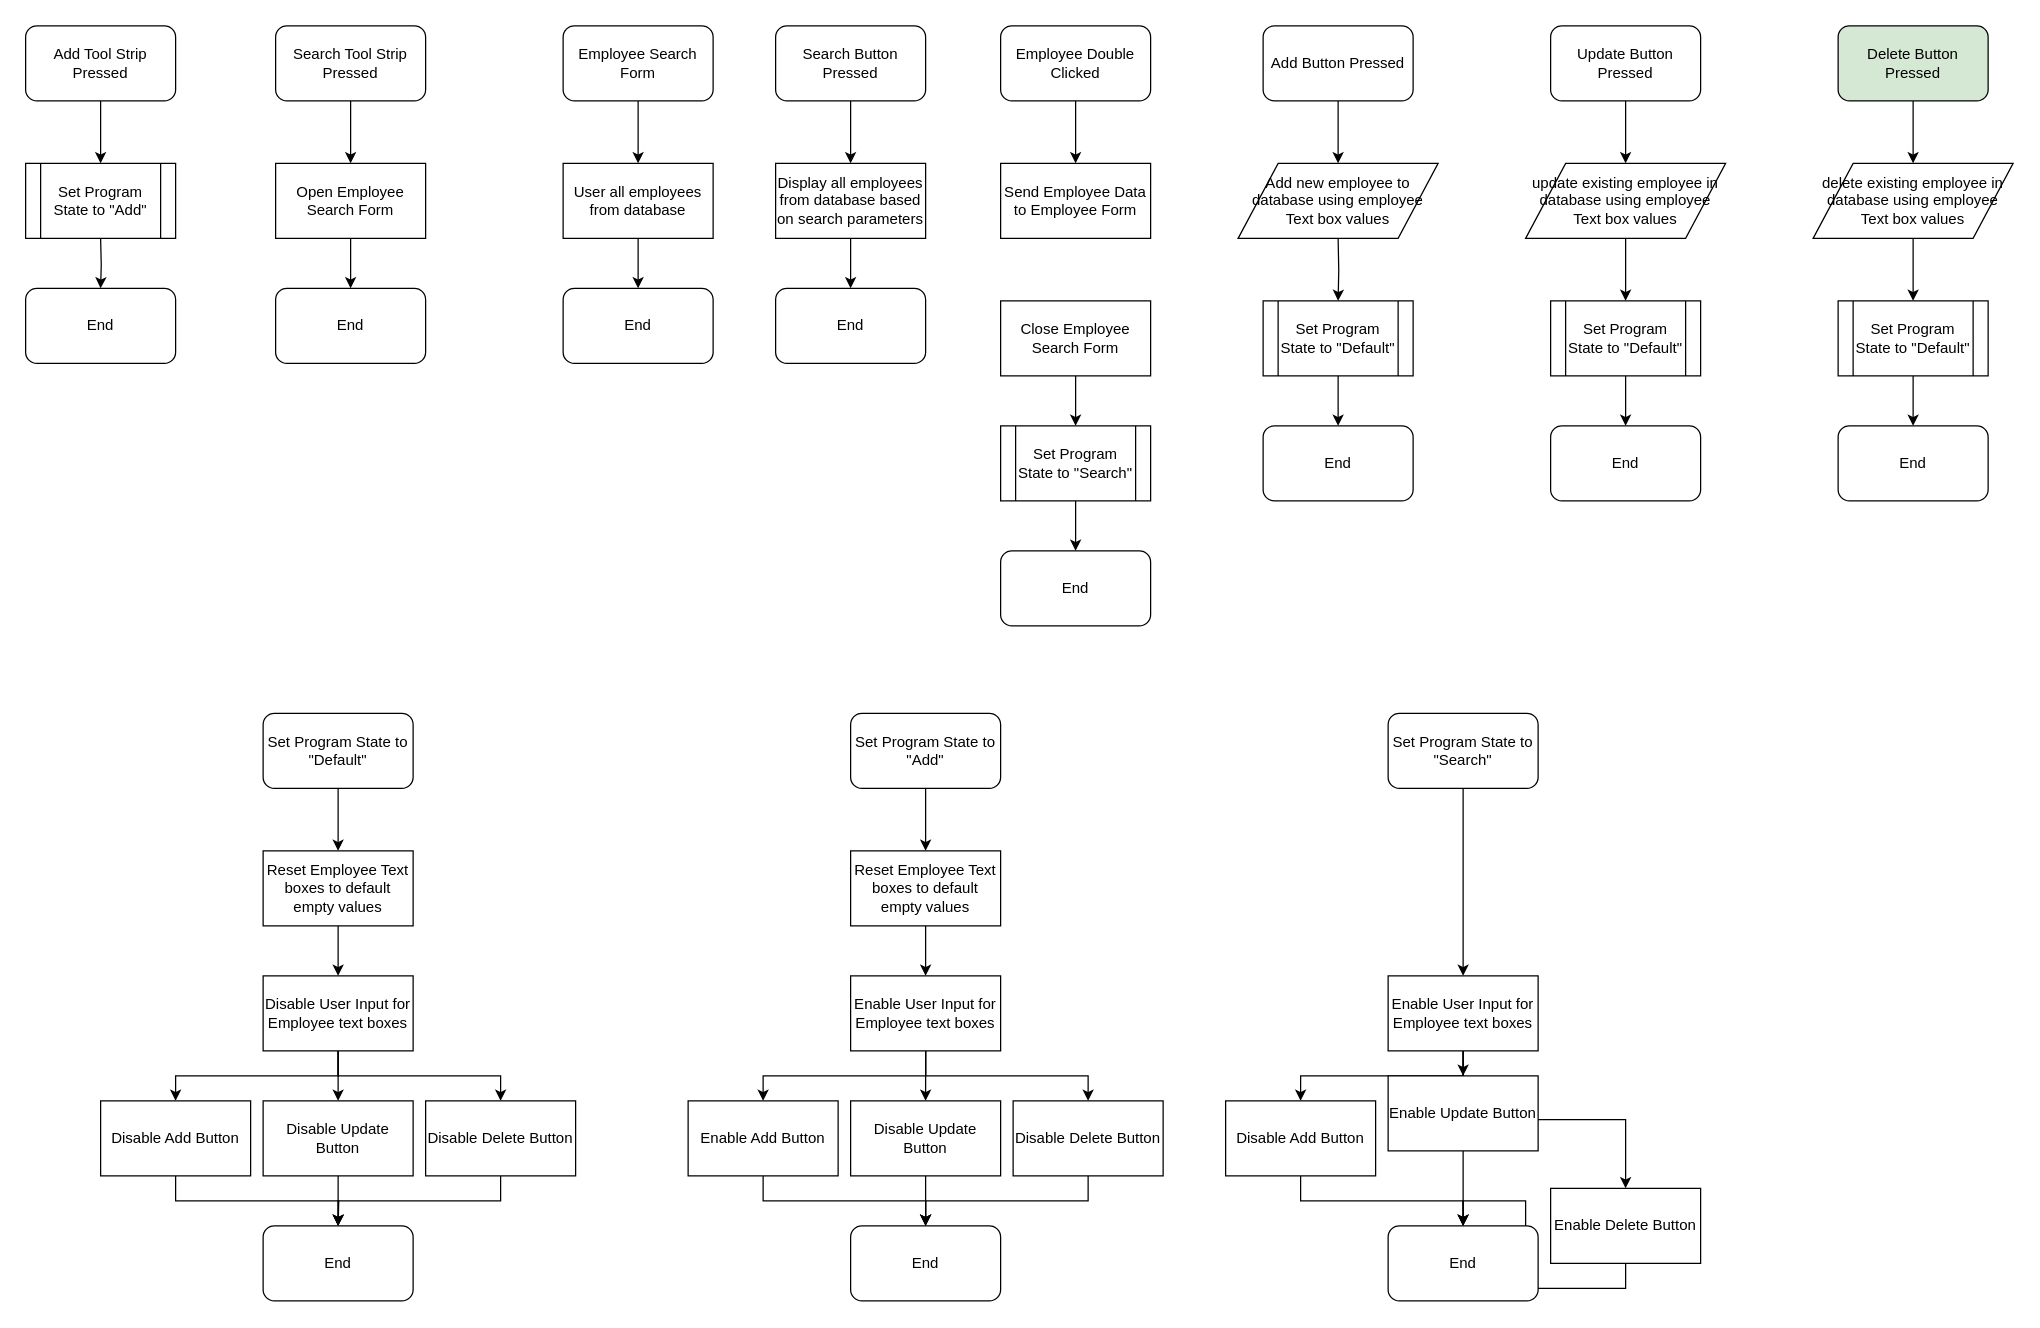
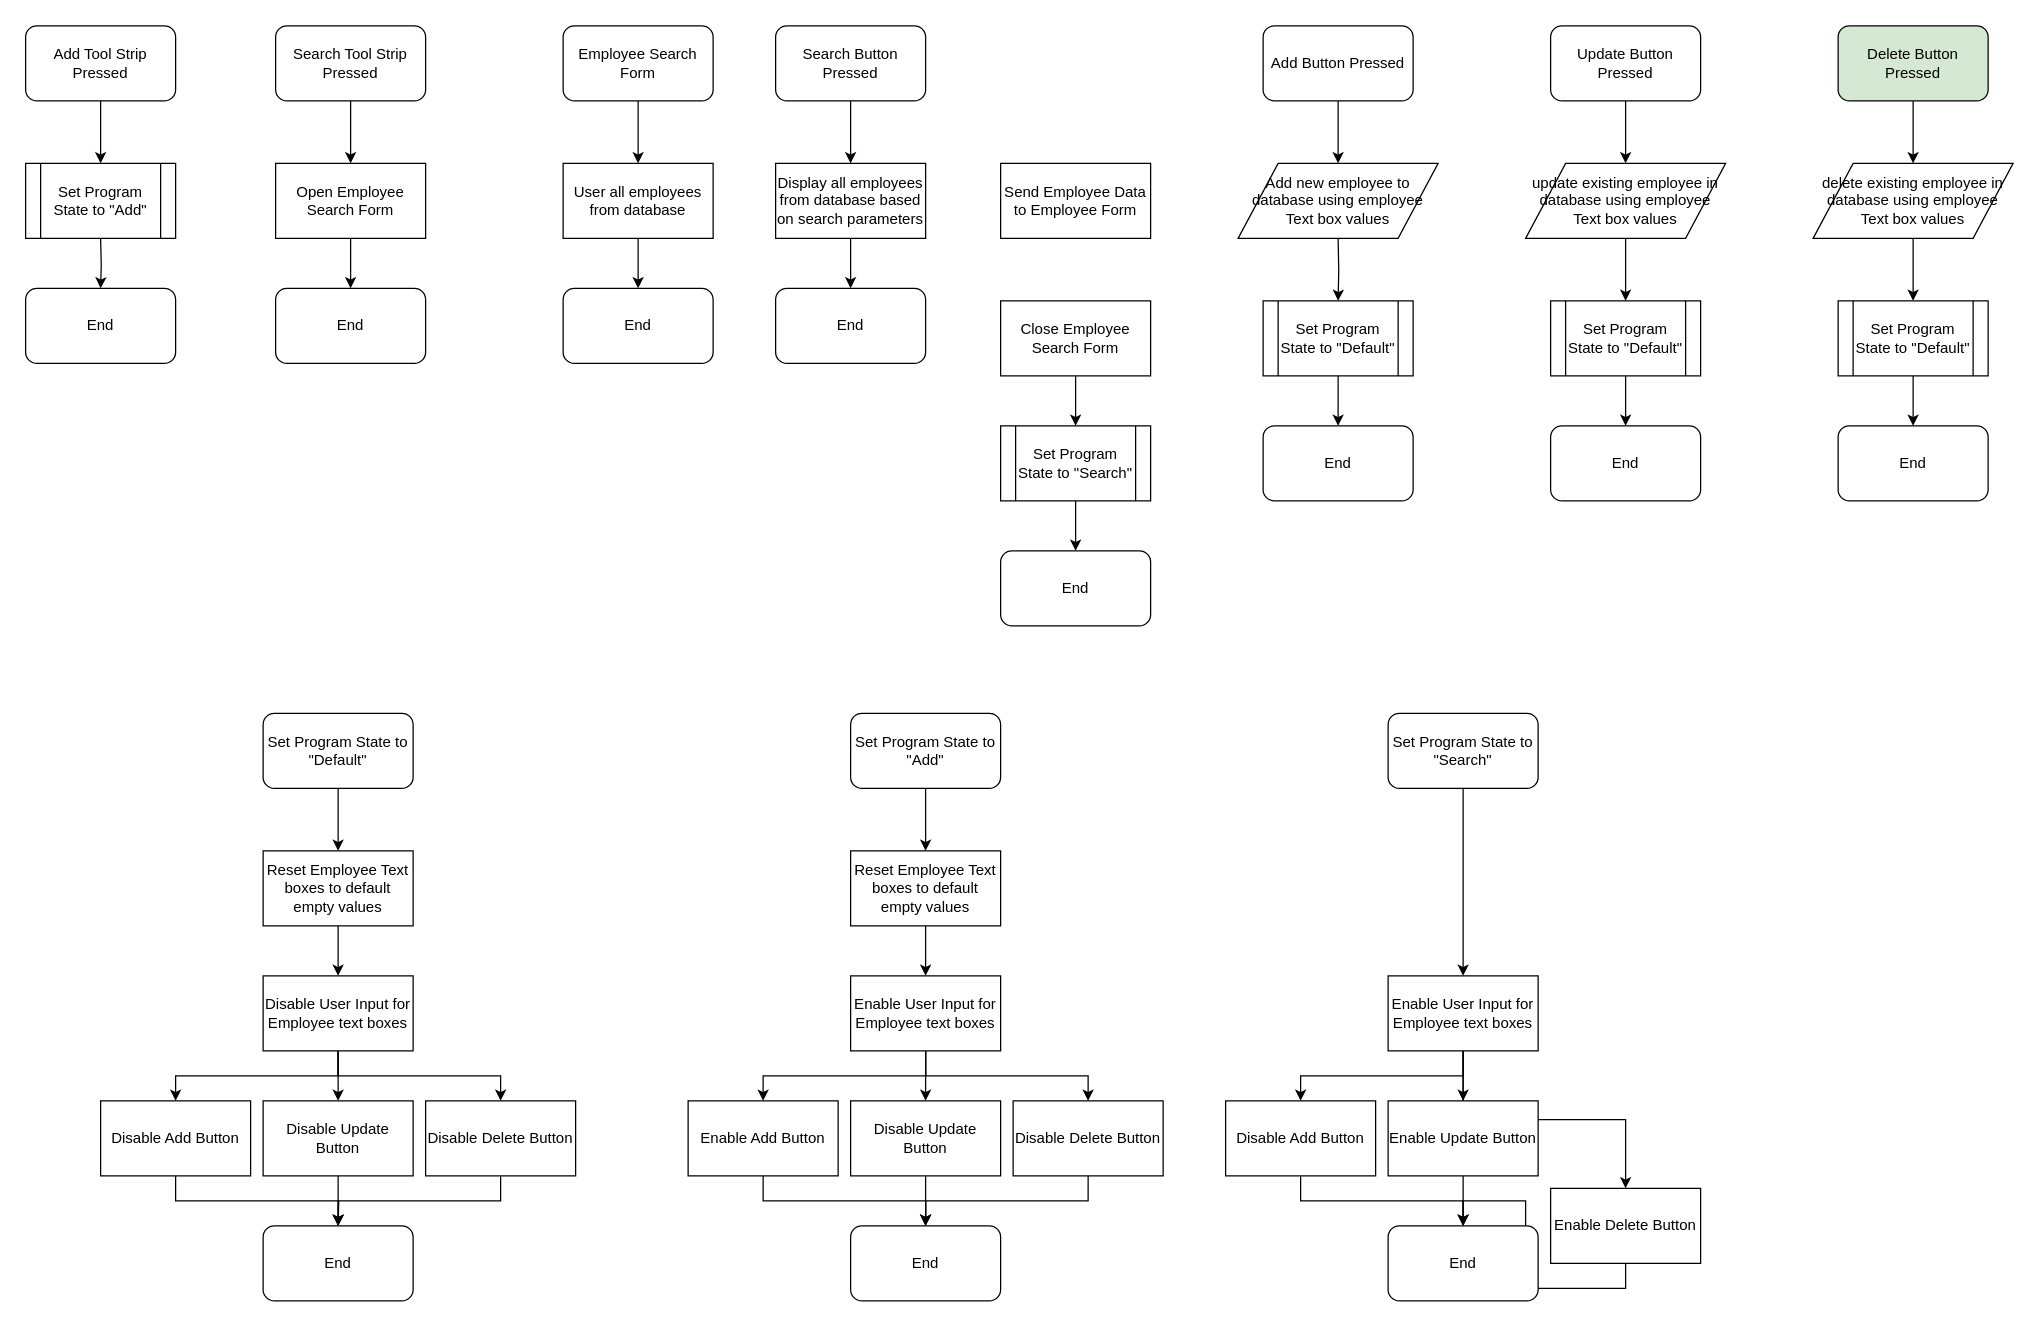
node "Employee Double Clicked": removed
edge "Employee Double Clicked" -> "Send Employee Data to Employee Form": removed
node "Enable Update Button": moved (1463, 1113) -> (1463, 1138)
